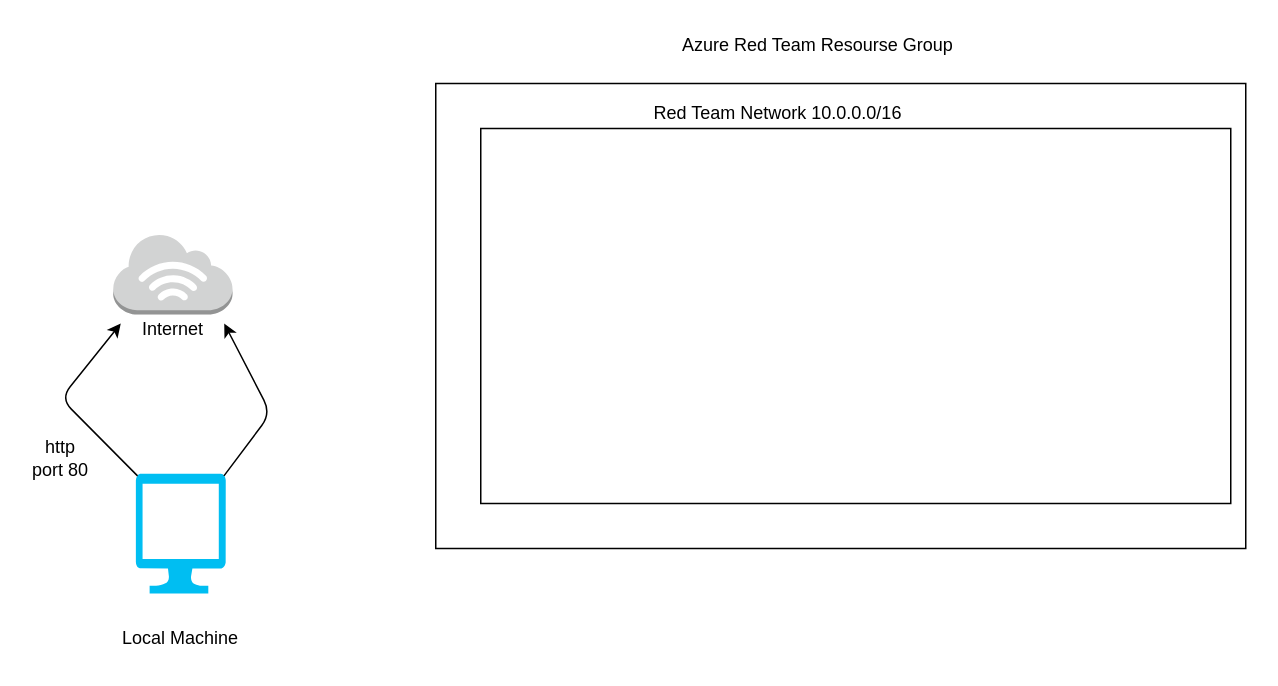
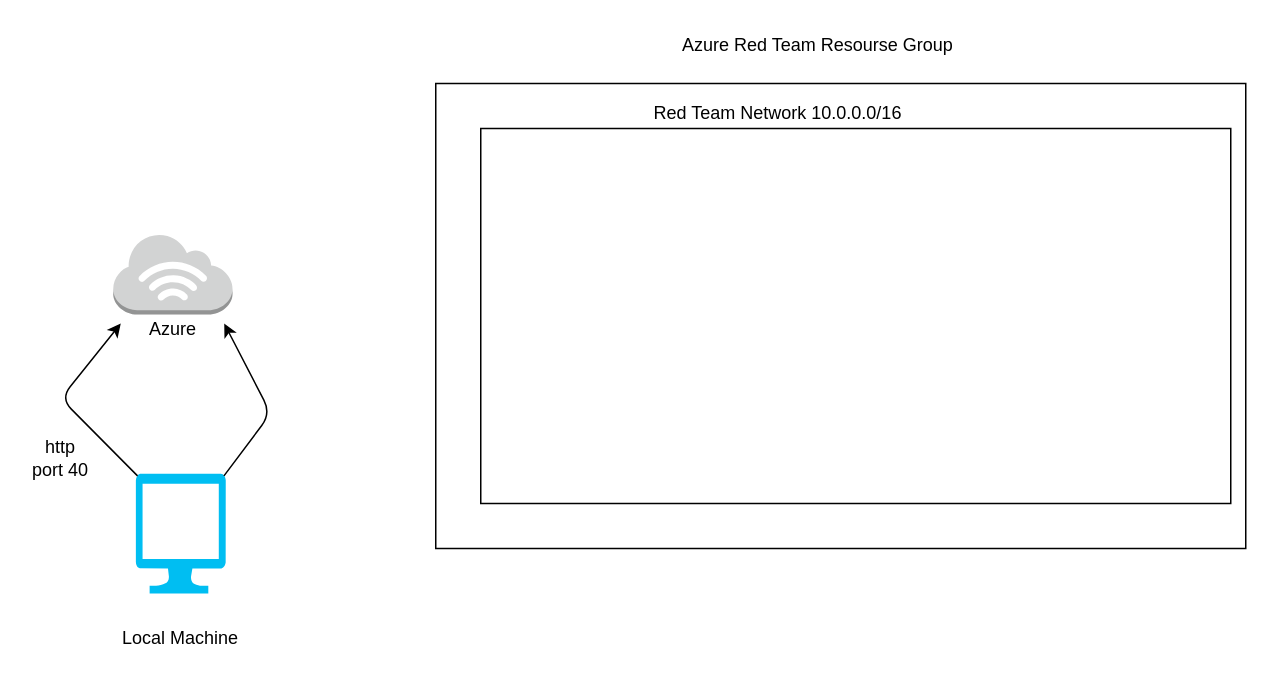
node "Internet": label "Internet" -> "Azure"
node "http port 80": label "http port 80" -> "http port 40"
